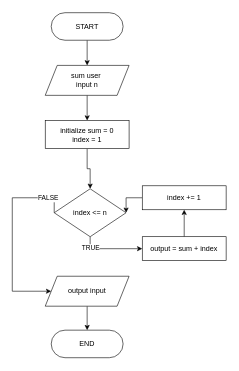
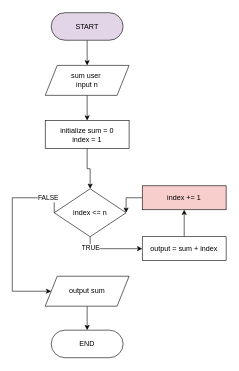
node "START": fillcolor #ffffff -> #e1d5e7
node "index += 1": fillcolor #ffffff -> #f8cecc
node "output input": label "output input" -> "output sum"
